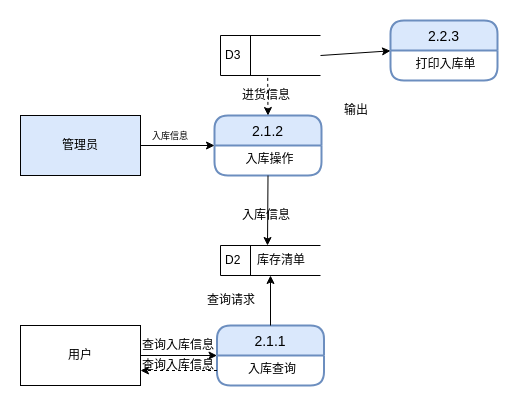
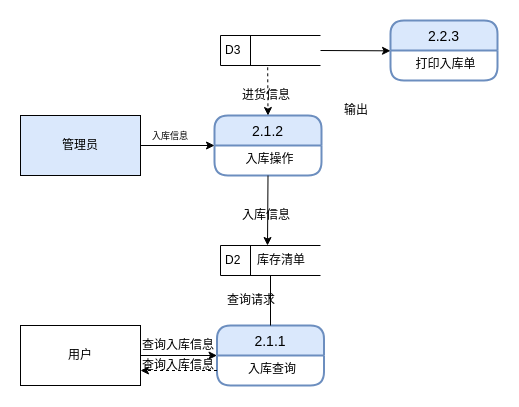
node "D3": size 100x40 -> 100x30
edge "2.1.1" -> "D2": arrowhead classic -> none
node "查询请求": moved (236, 301) -> (256, 301)
